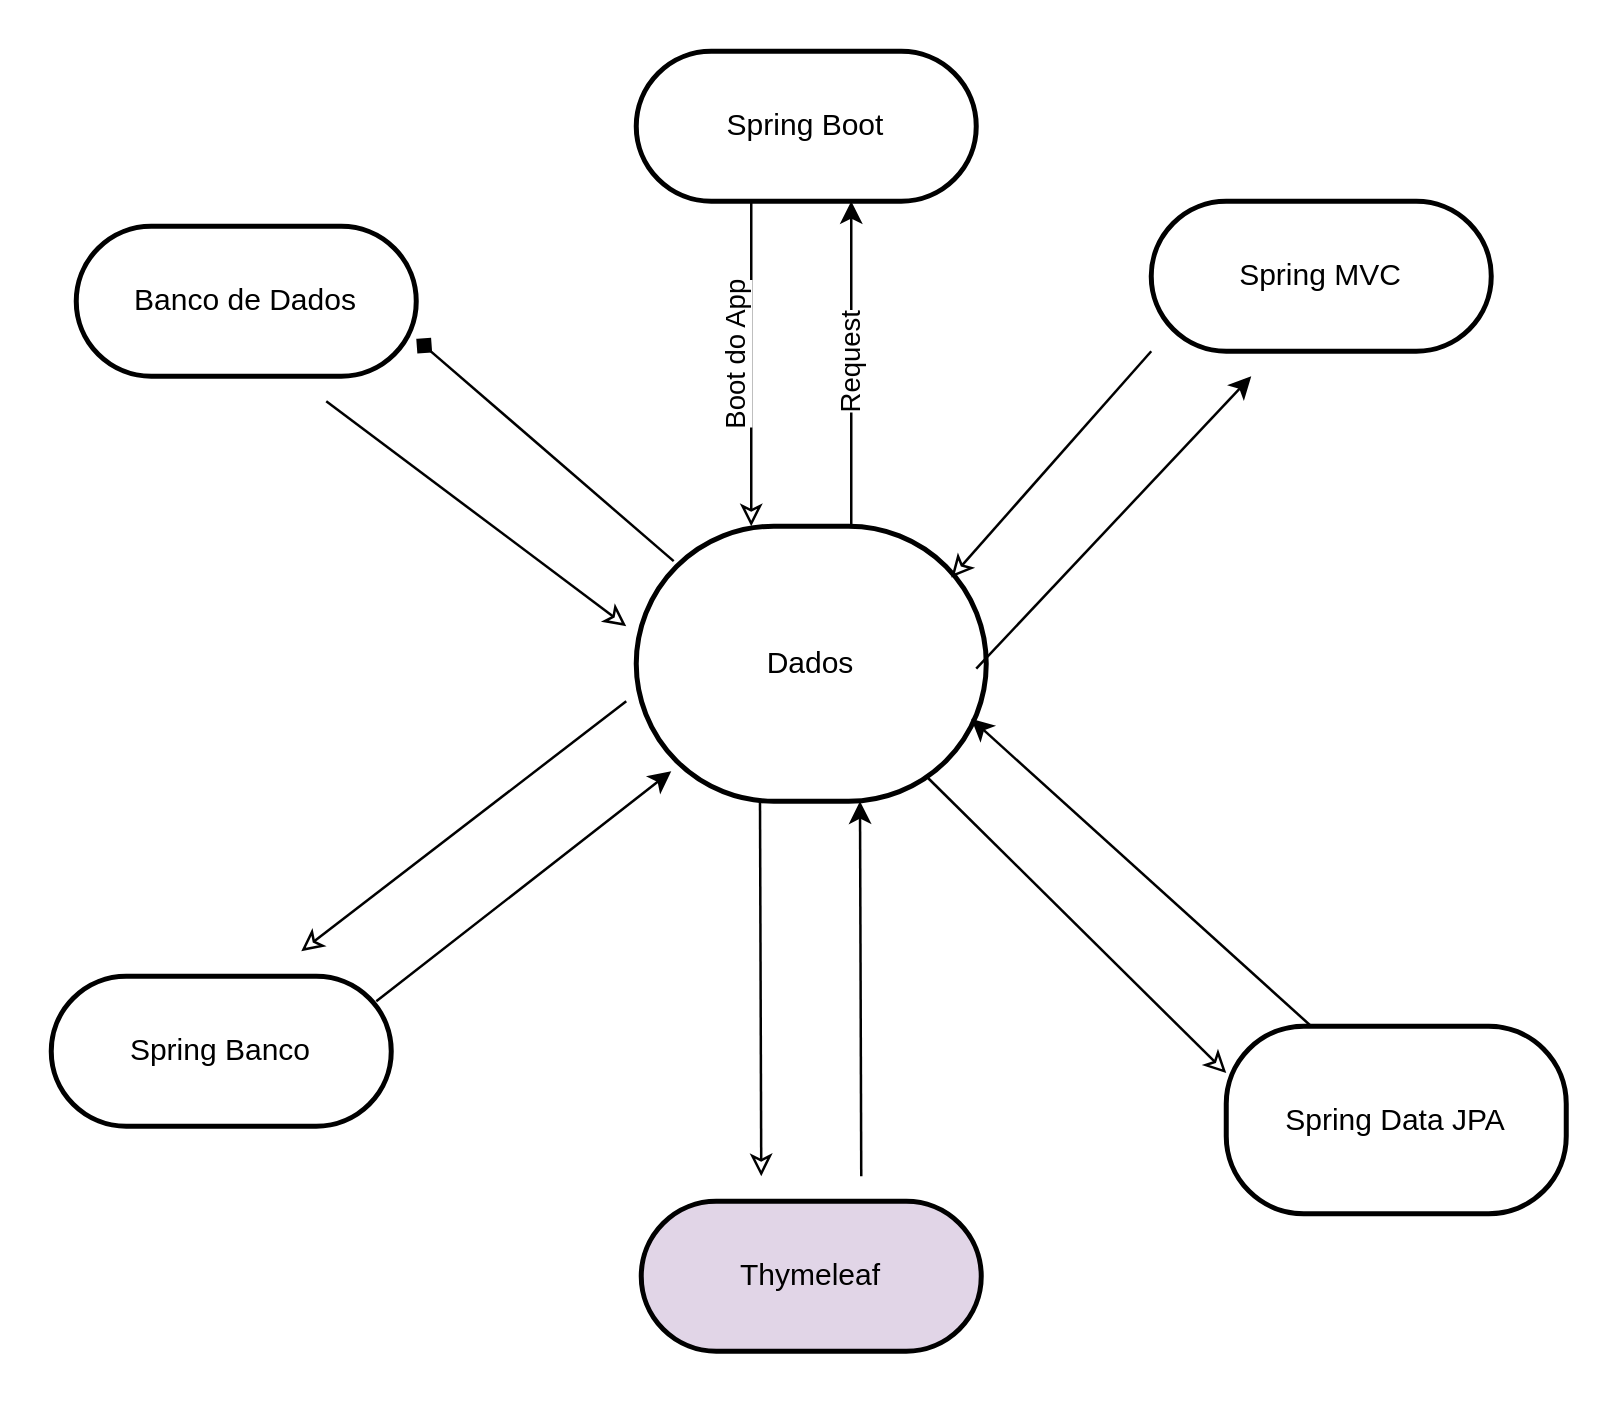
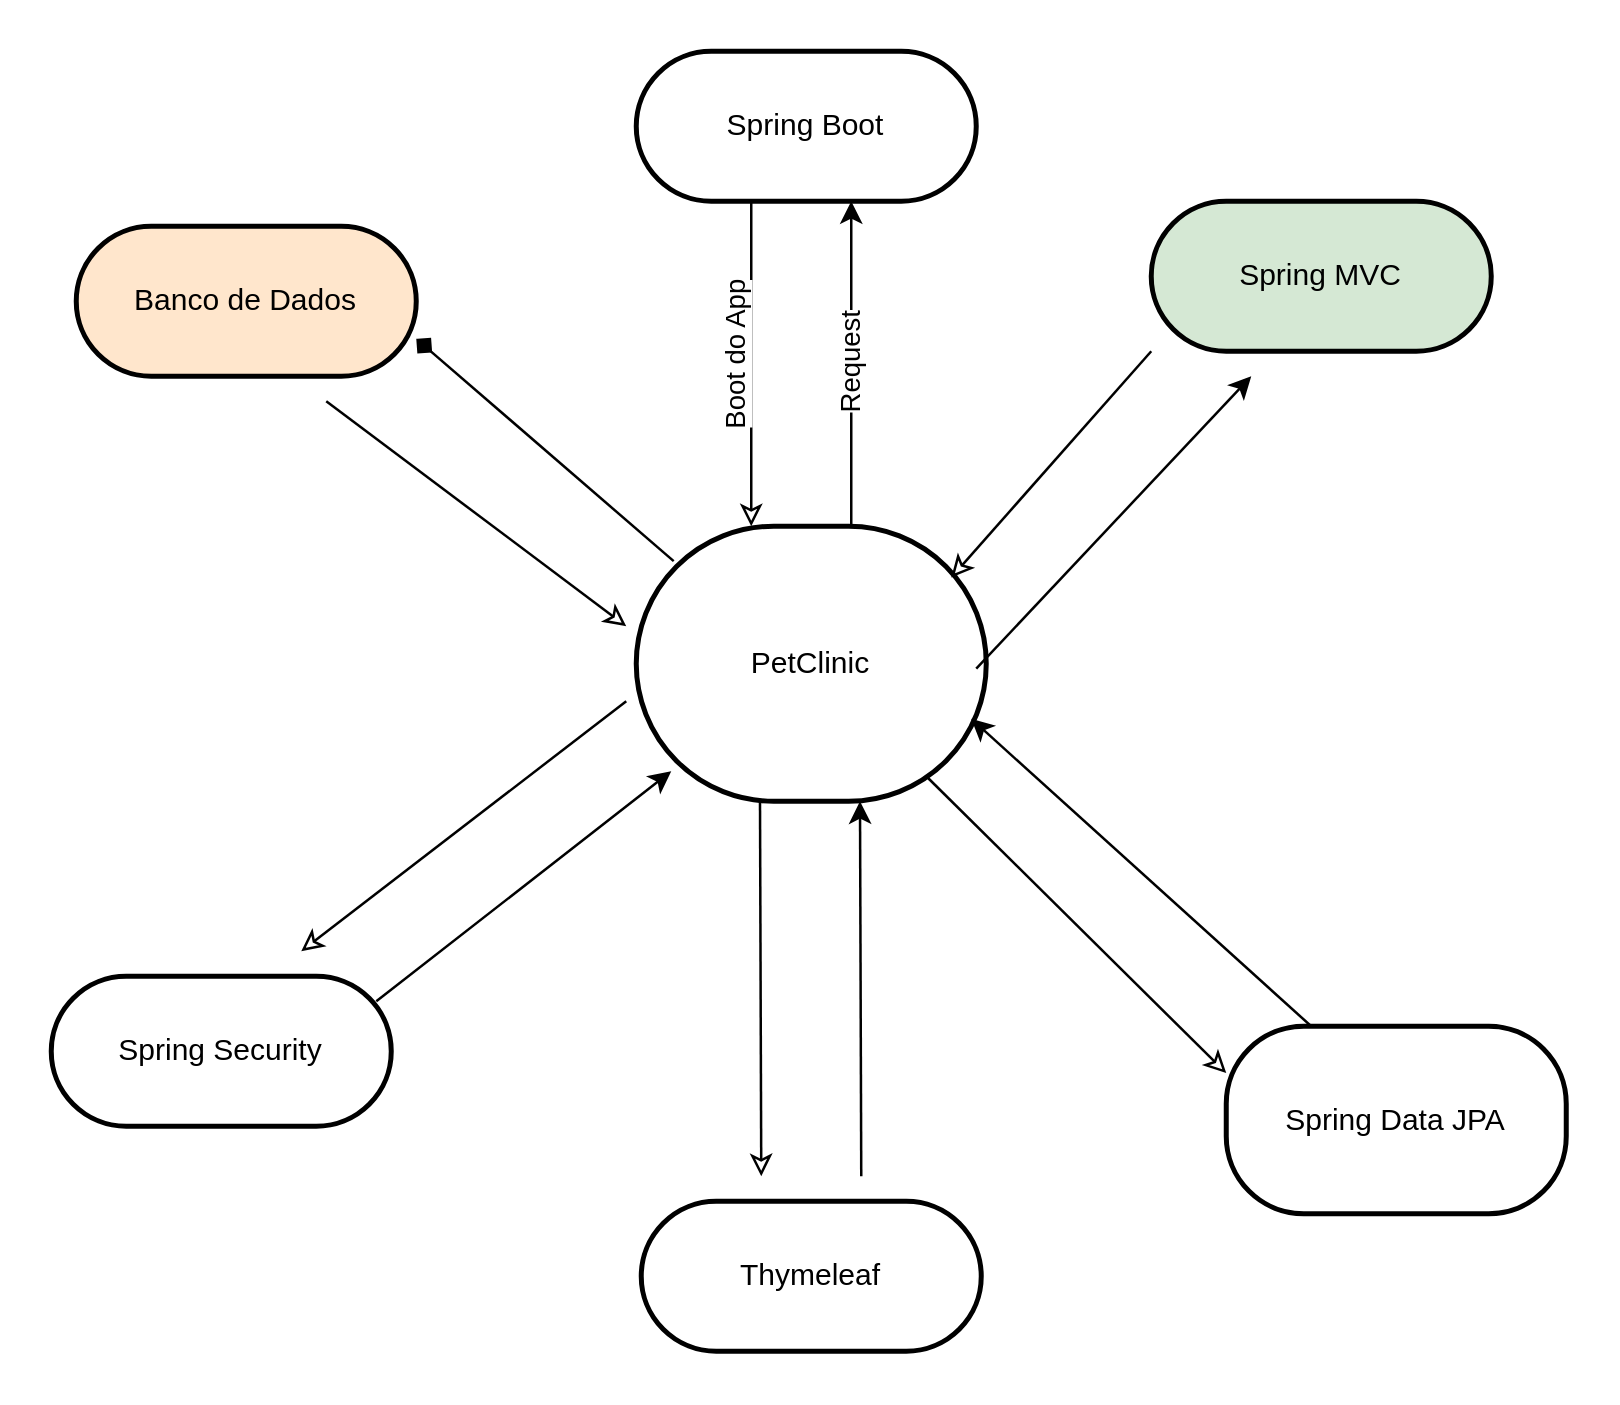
node "Spring MVC": fillcolor #ffffff -> #d5e8d4
node "Banco de Dados": fillcolor #ffffff -> #ffe6cc
node "Dados": label "Dados" -> "PetClinic"
node "Spring Banco": label "Spring Banco" -> "Spring Security"
node "Thymeleaf": fillcolor #e1d5e7 -> #ffffff
